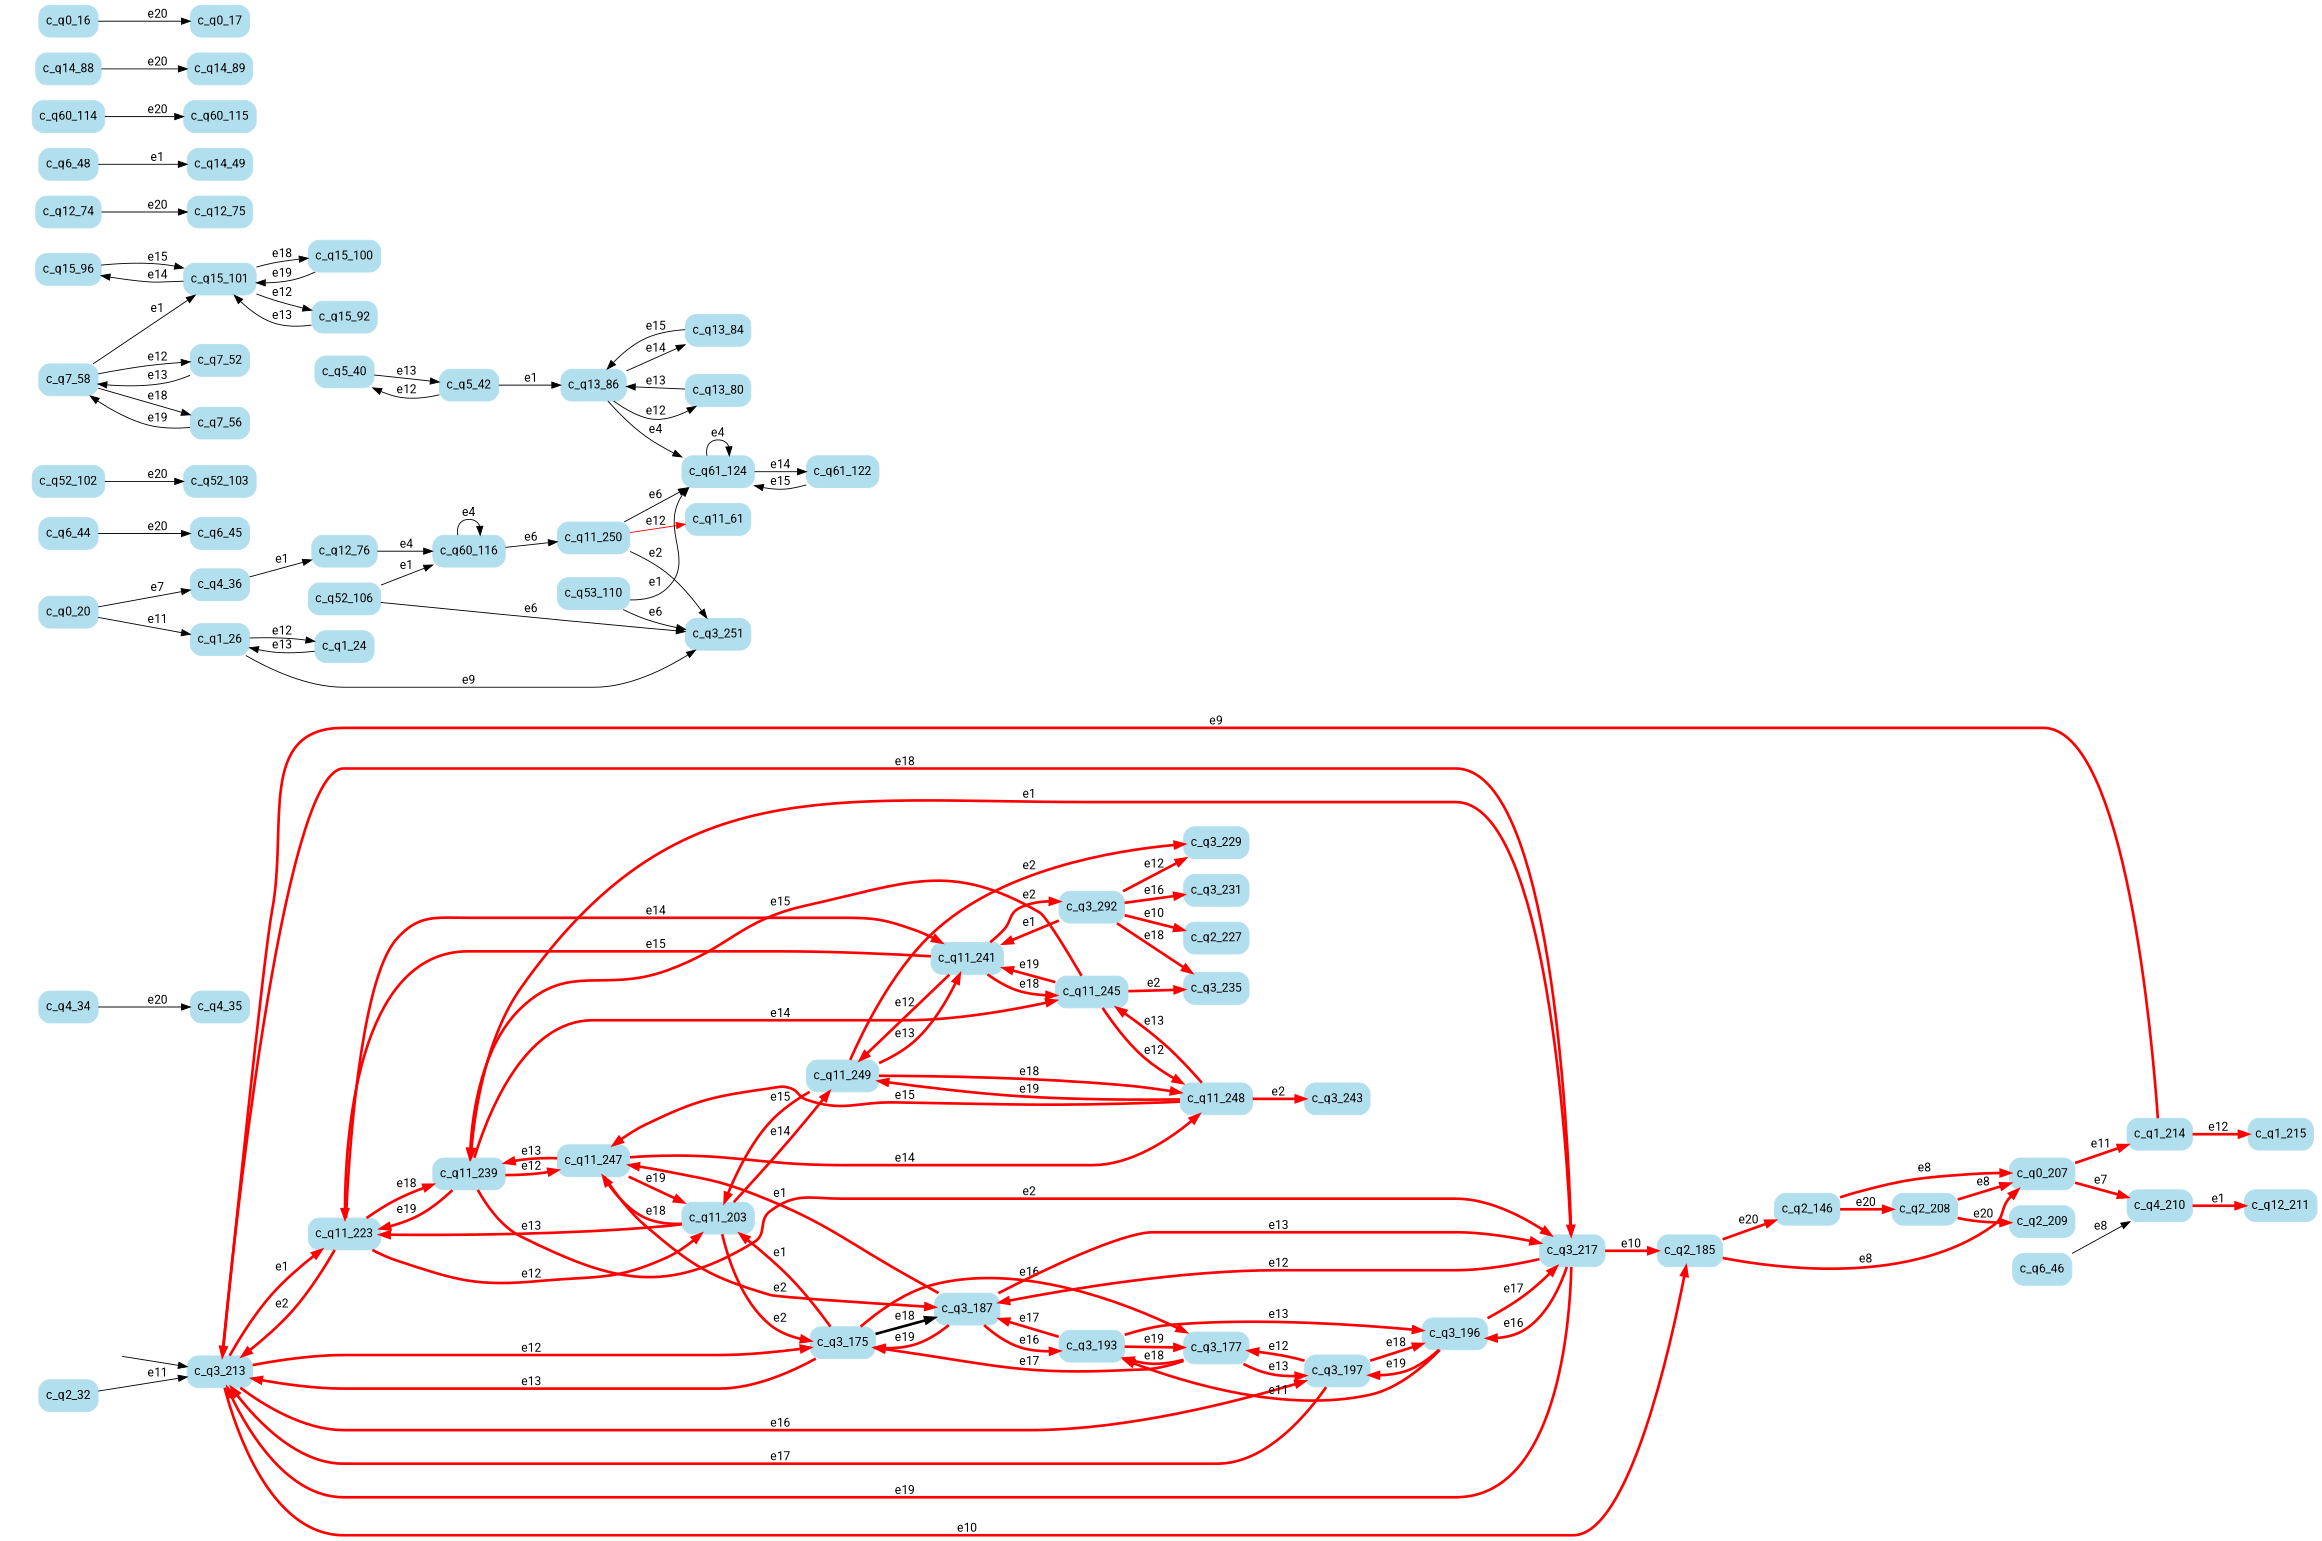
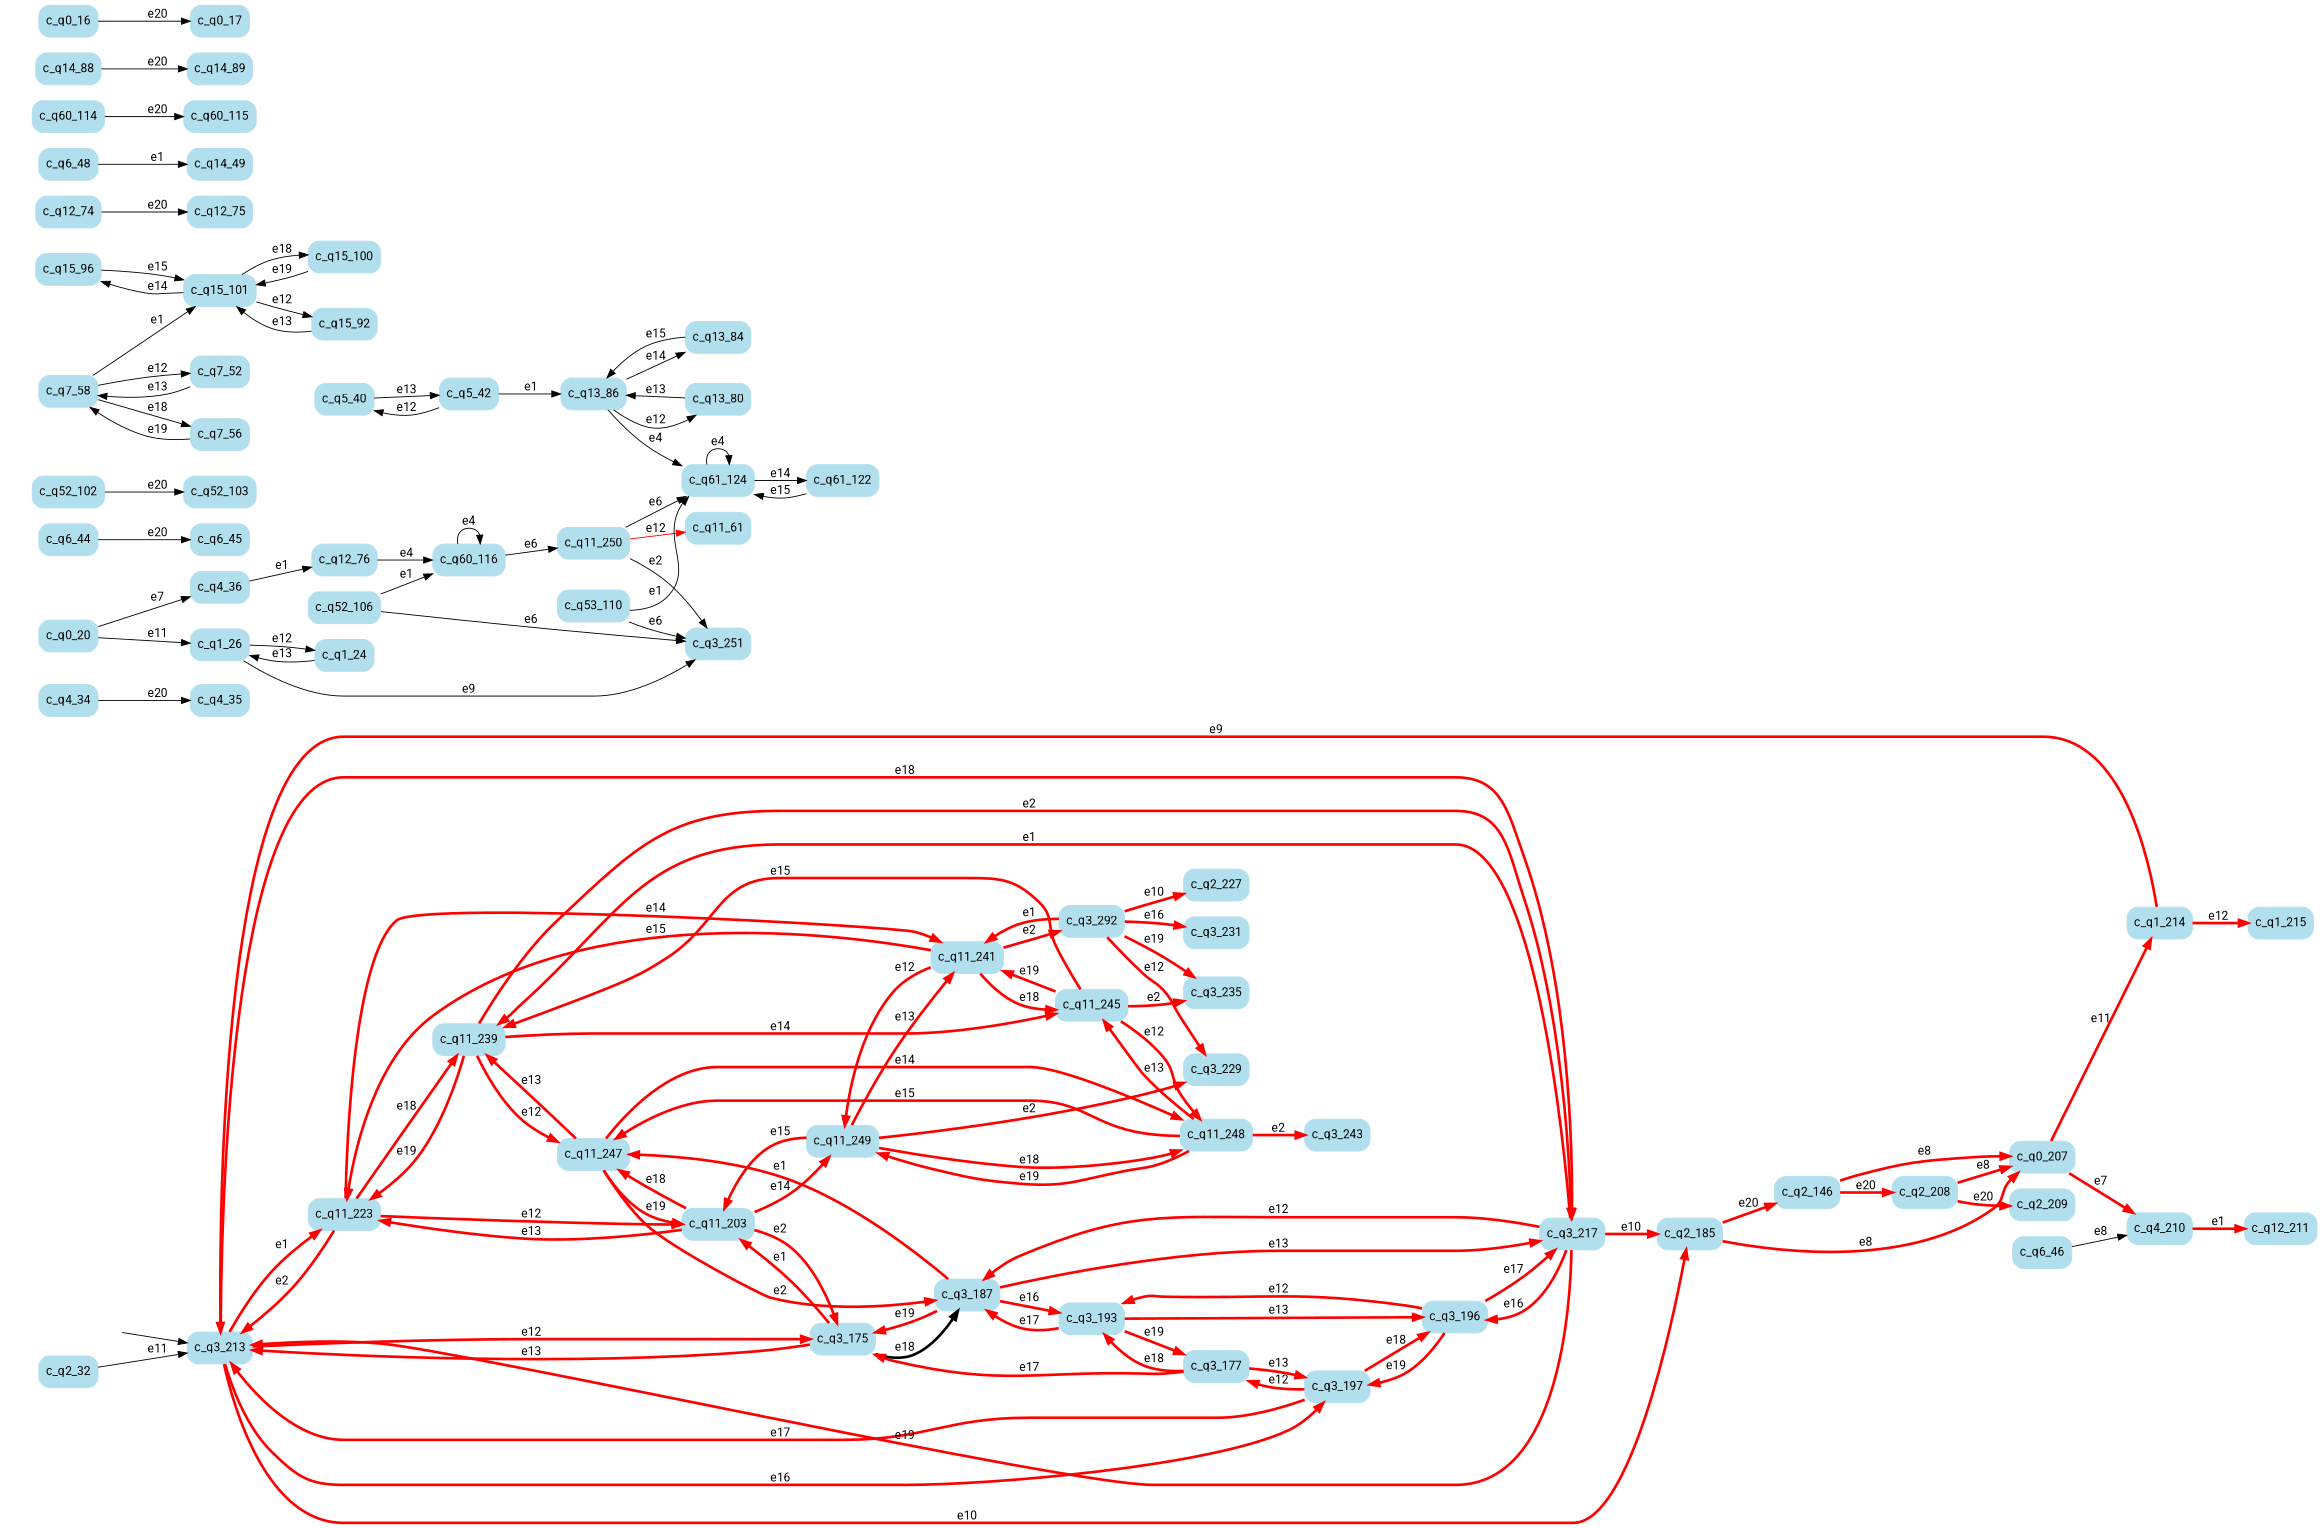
edge "c_q3_292" -> "c_q3_235": label "e18" -> "e19"
edge "c_q3_175" -> "c_q3_177": removed, label "e16"
edge "c_q3_196" -> "c_q3_193": label "e11" -> "e12"
